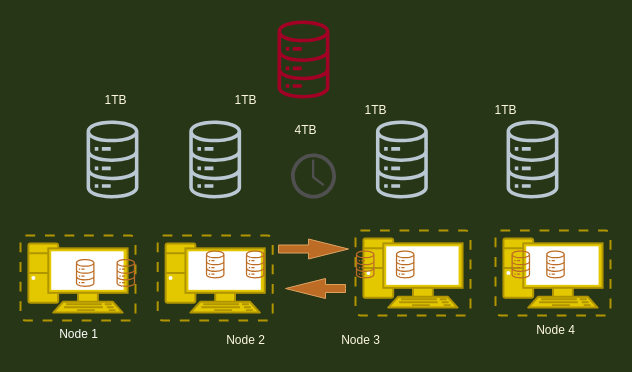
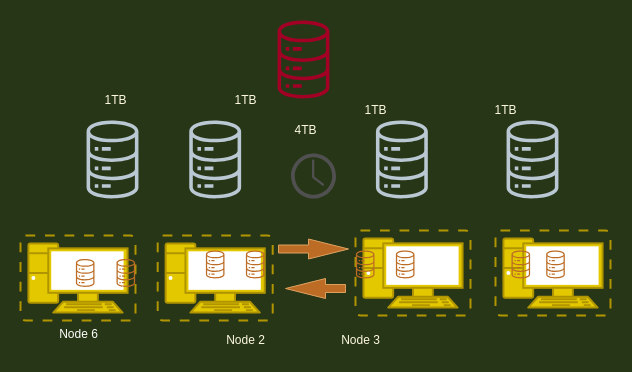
node "Node 4": removed
node "Node 1": label "Node 1" -> "Node 6"
